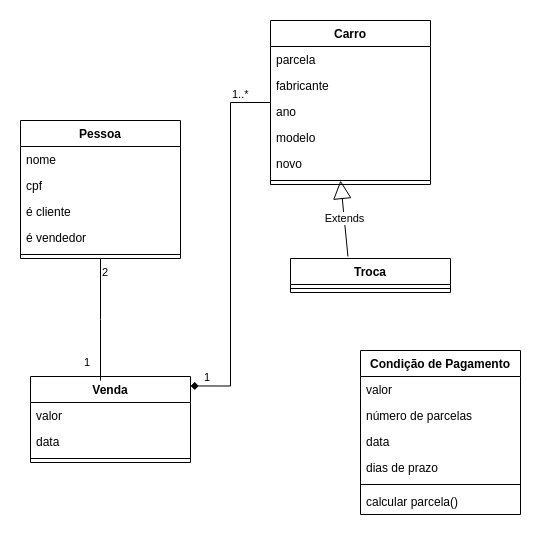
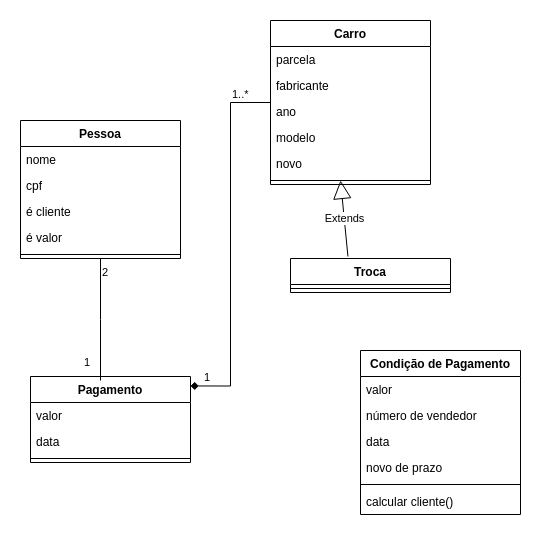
node "é vendedor": label "é vendedor" -> "é valor"
node "Venda": label "Venda" -> "Pagamento"
node "número de parcelas": label "número de parcelas" -> "número de vendedor"
node "dias de prazo": label "dias de prazo" -> "novo de prazo"
node "calcular parcela()": label "calcular parcela()" -> "calcular cliente()"
